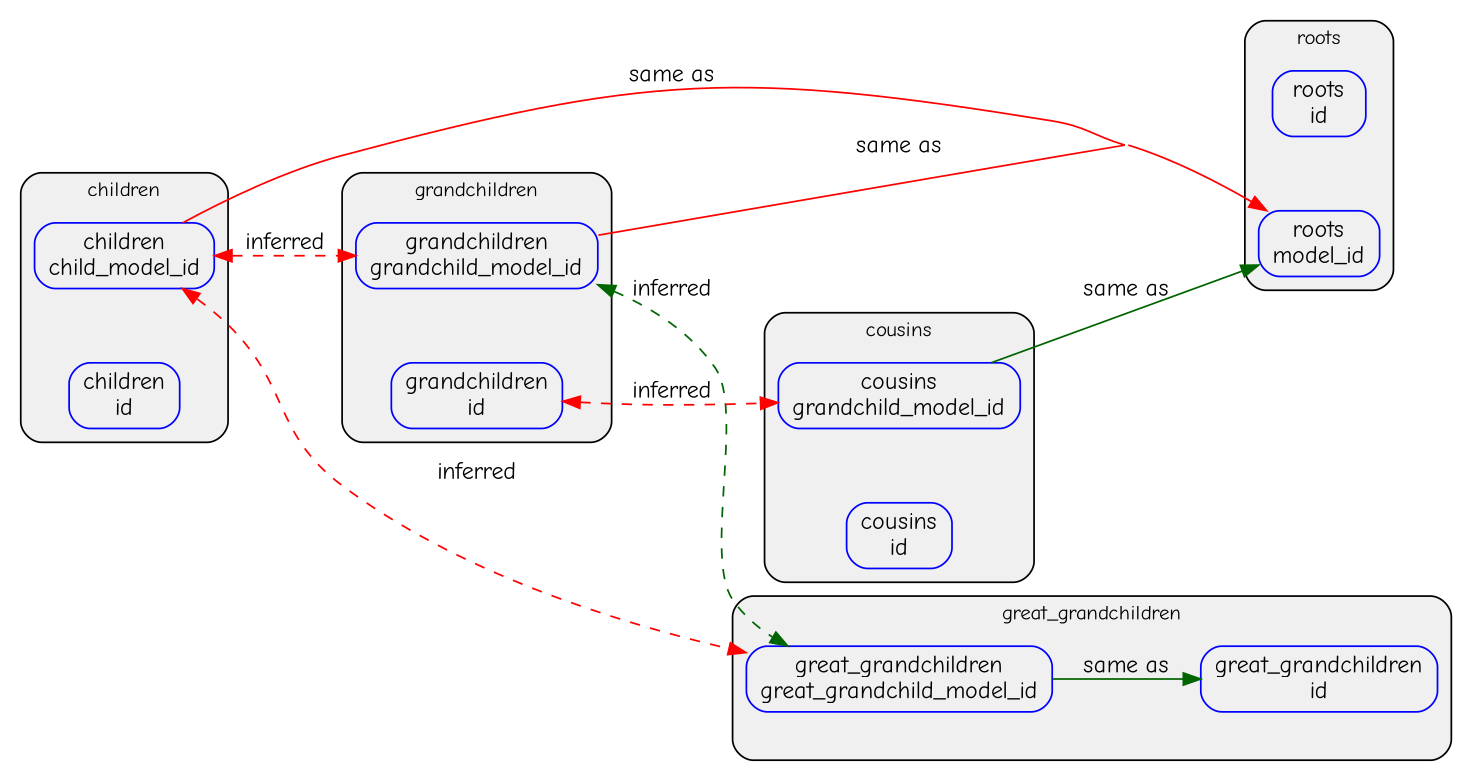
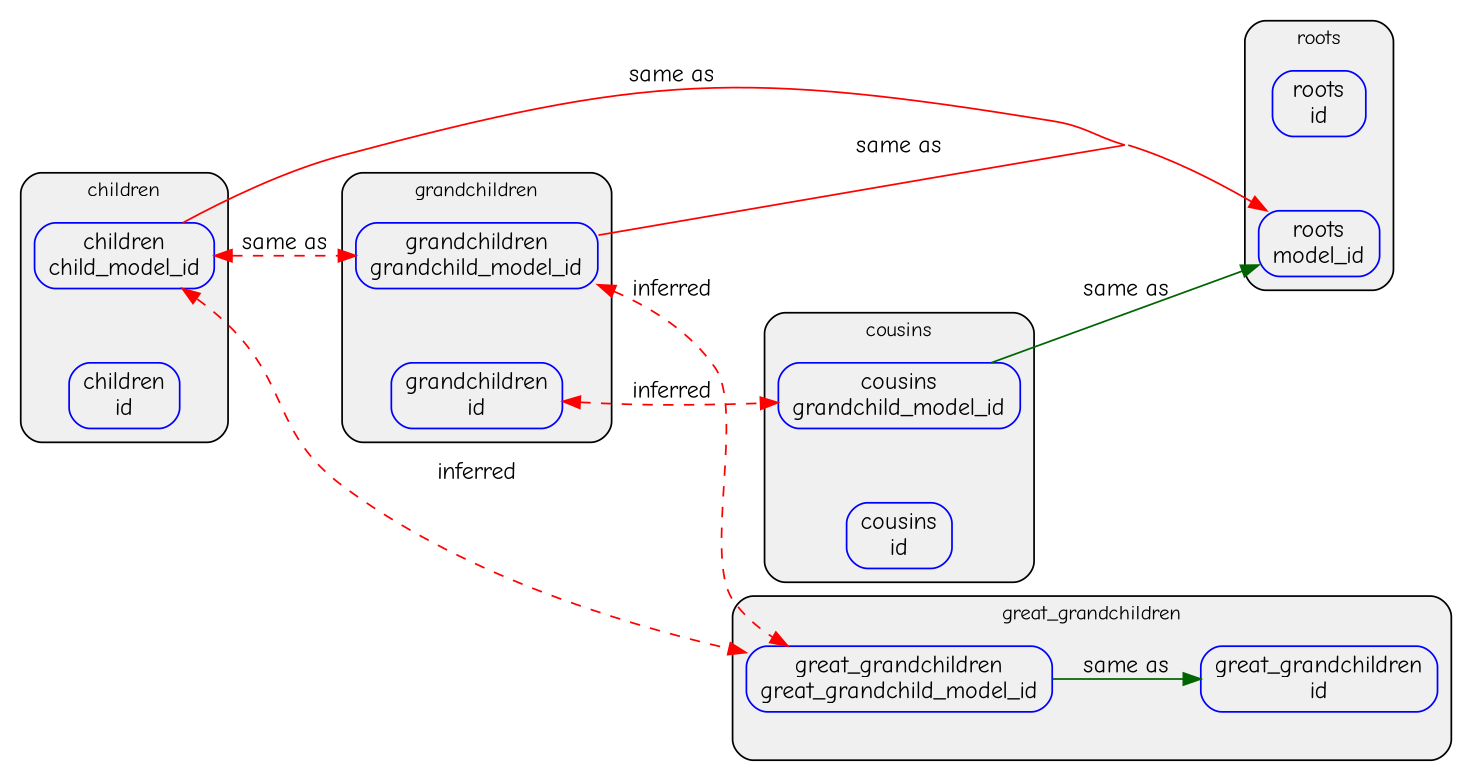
edge "children child_model_id" -- "grandchildren grandchild_model_id": label "inferred" -> "same as"
edge "grandchildren grandchild_model_id" -- "great_grandchildren great_grandchild_model_id": color darkgreen -> red
